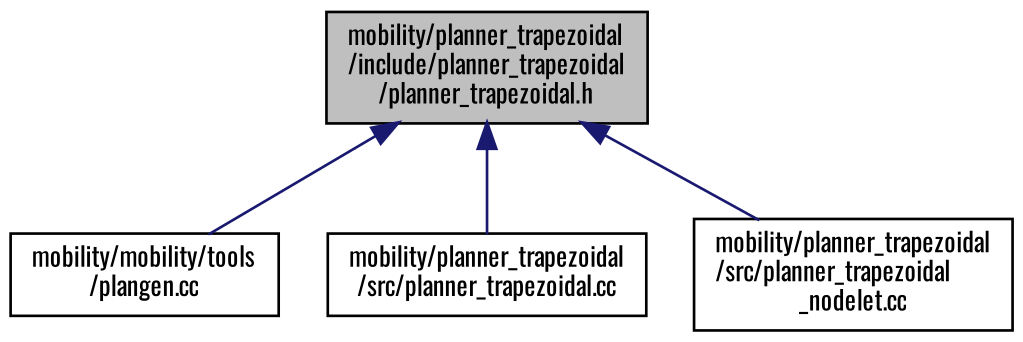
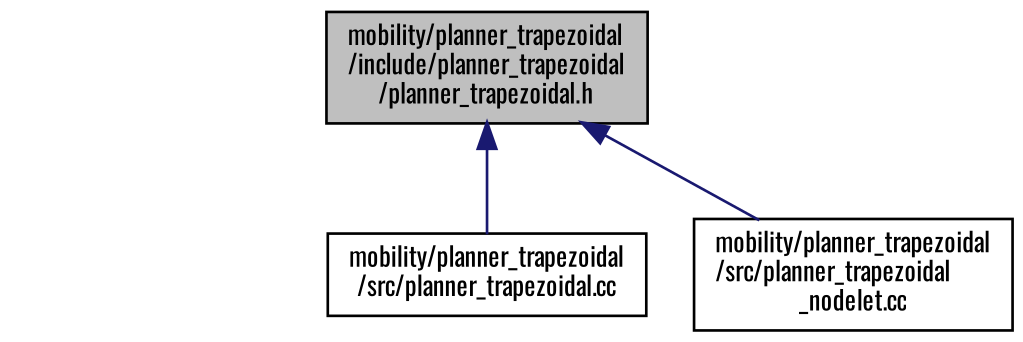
node "mobility/mobility/tools /plangen.cc": removed
